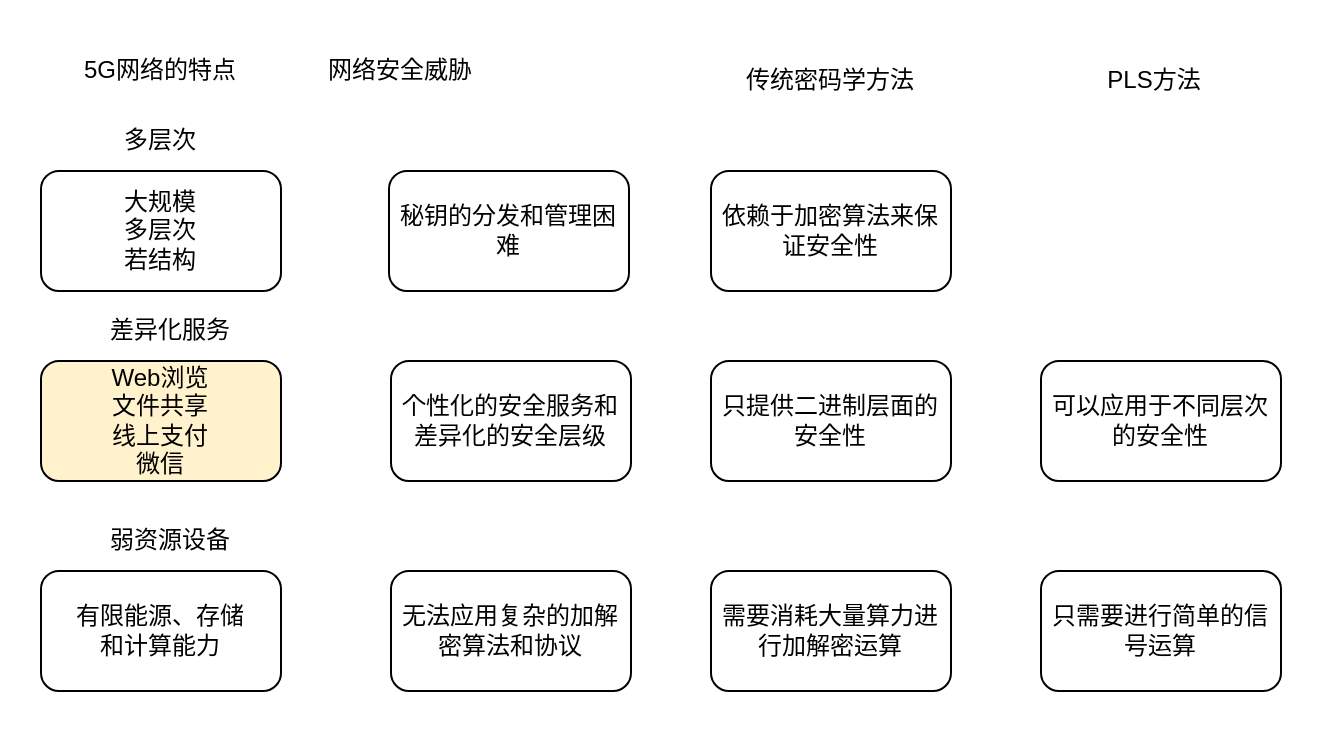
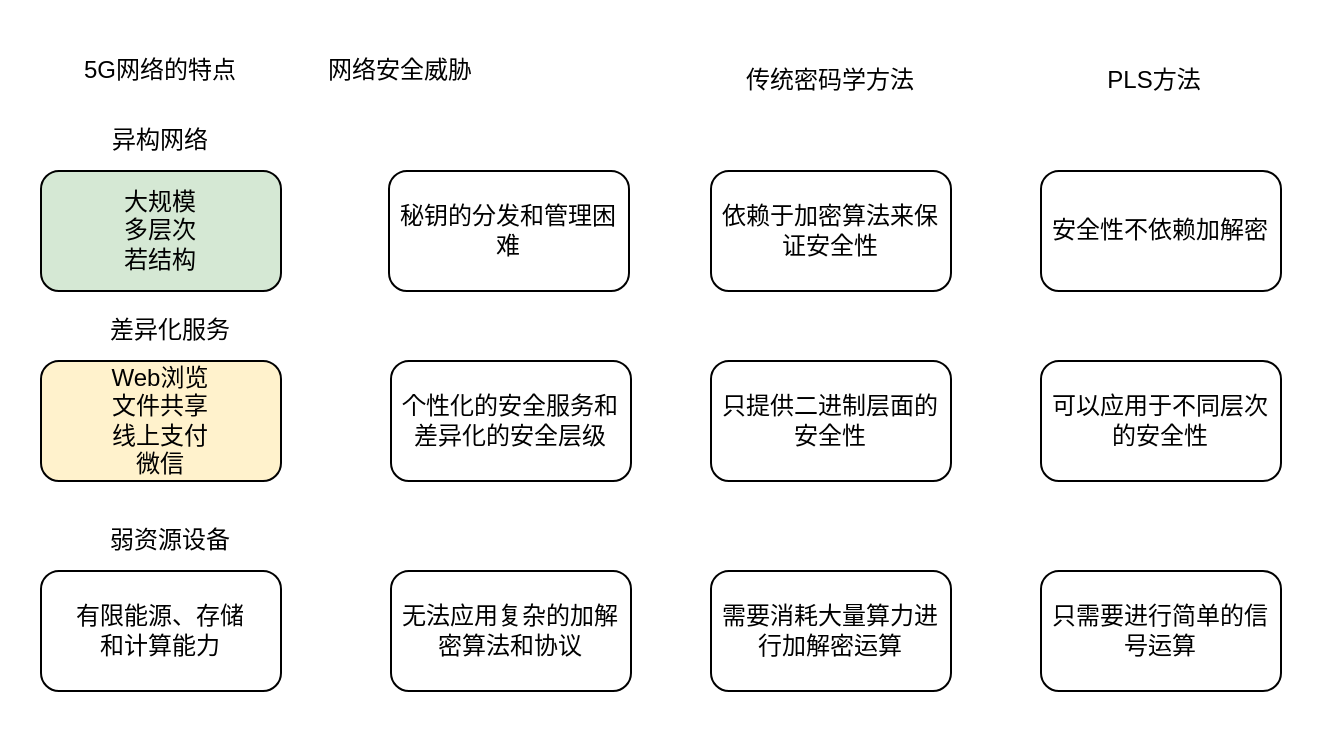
node "多层次": label "多层次" -> "异构网络"
node "大规模 多层次 若结构": fillcolor #ffffff -> #d5e8d4
node "安全性不依赖加解密": added
